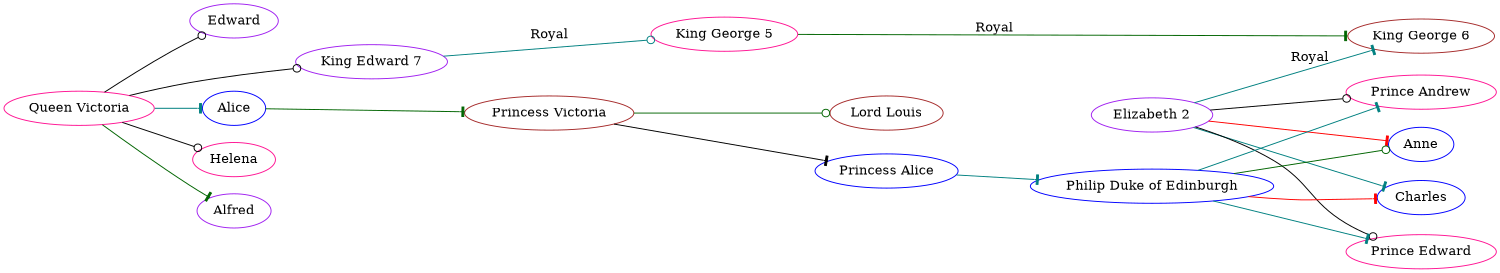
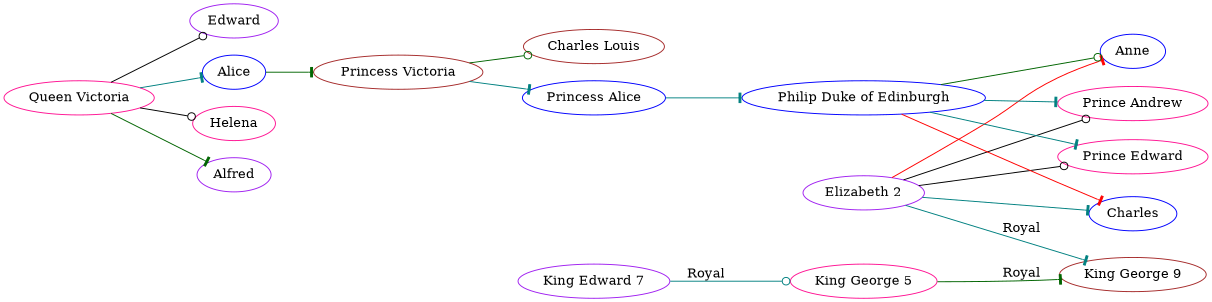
node "King George 6": label "King George 6" -> "King George 9"
edge "Queen Victoria" -> "King Edward 7": removed
node "Lord Louis": label "Lord Louis" -> "Charles Louis"
edge "Princess Victoria" -> "Princess Alice": color black -> teal
